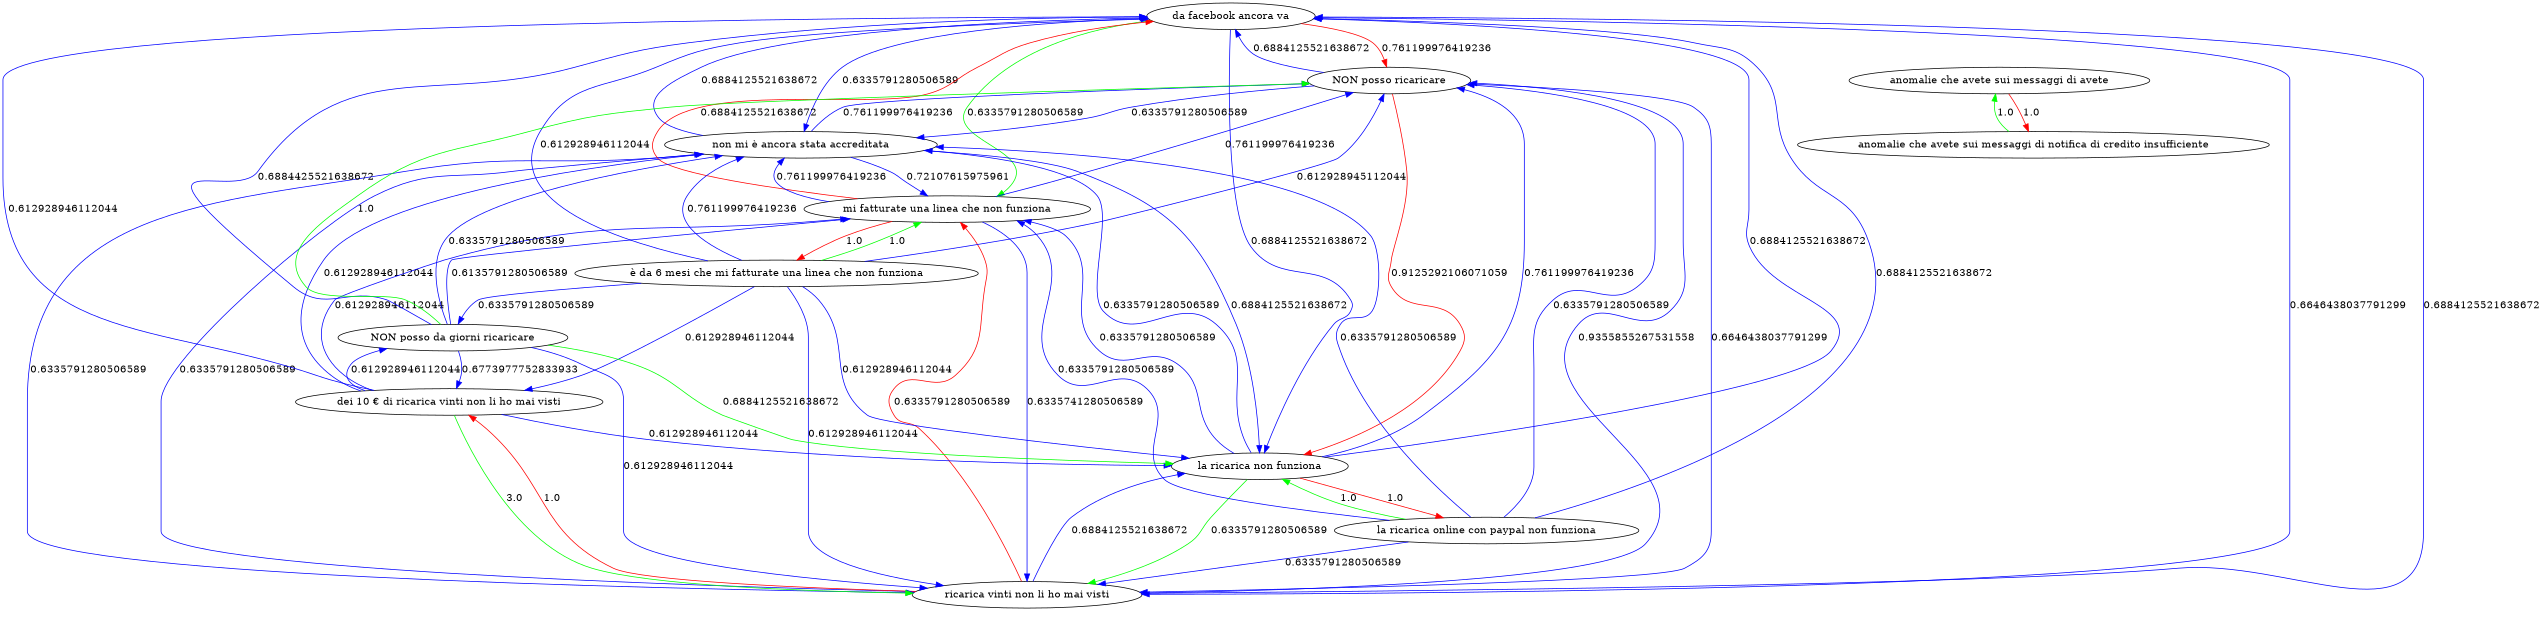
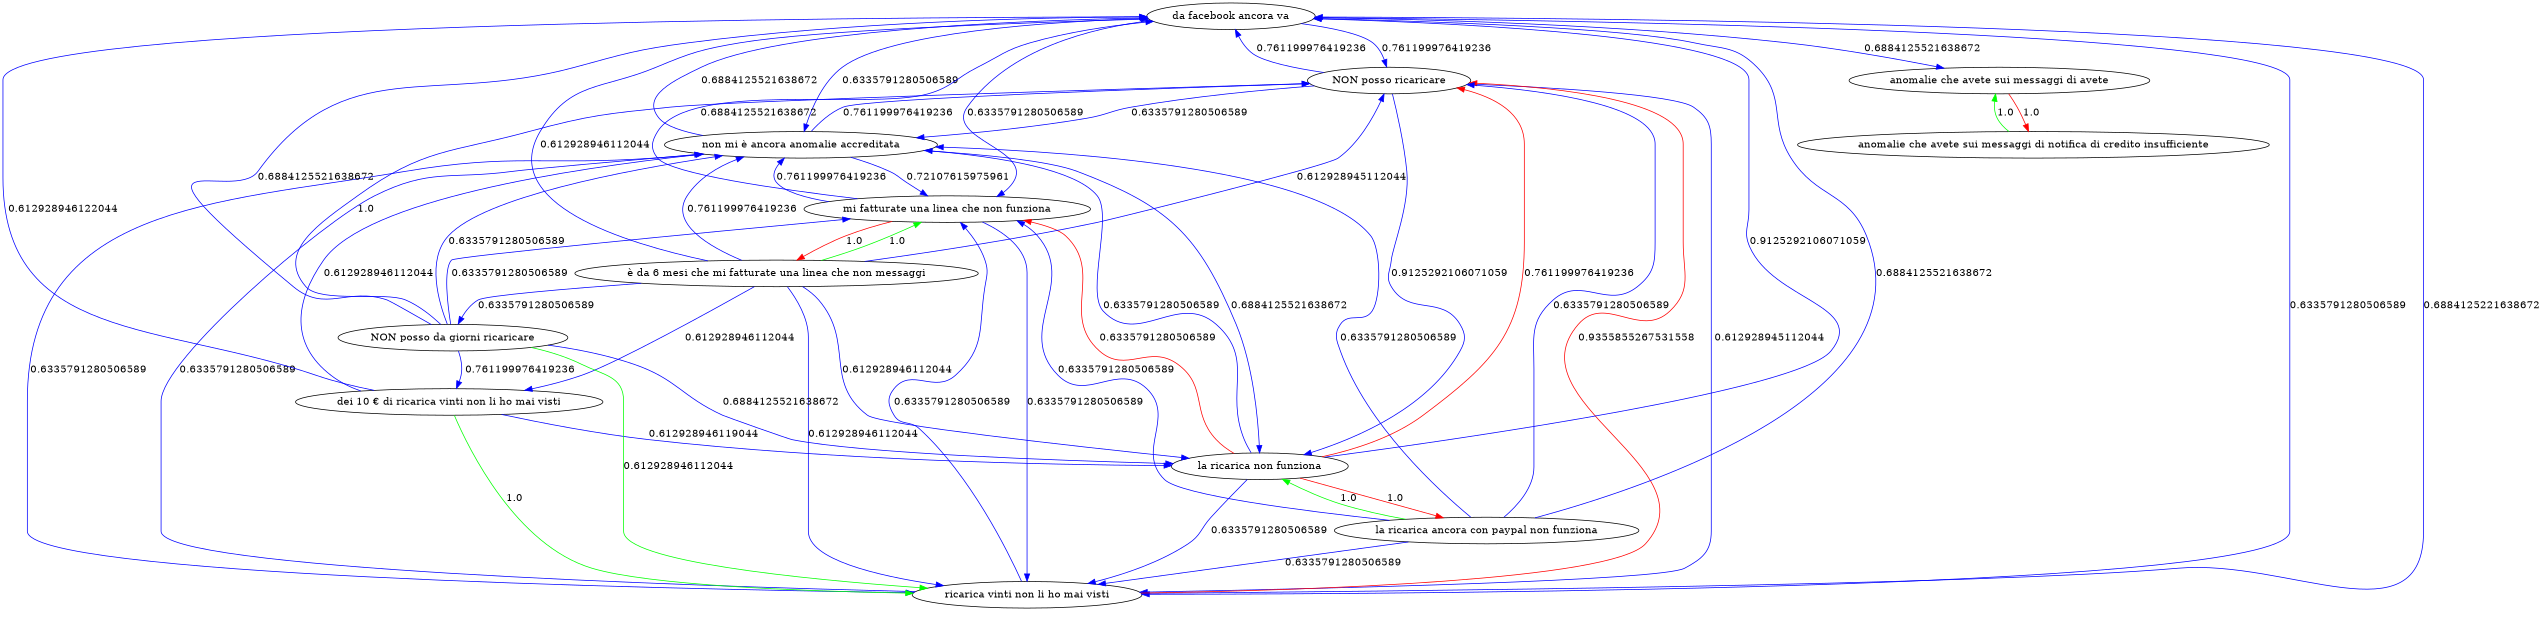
edge "da facebook ancora va" -> "NON posso ricaricare": color red -> blue
edge "NON posso ricaricare" -> "da facebook ancora va": label "0.6884125521638672" -> "0.761199976419236"
edge "da facebook ancora va" -> "mi fatturate una linea che non funziona": color green -> blue
edge "NON posso da giorni ricaricare" -> "NON posso ricaricare": color green -> blue
edge "mi fatturate una linea che non funziona" -> "da facebook ancora va": color red -> blue
node "non mi è ancora stata accreditata": label "non mi è ancora stata accreditata" -> "non mi è ancora anomalie accreditata"
edge "mi fatturate una linea che non funziona" -> "NON posso ricaricare": removed, label "0.761199976419236"
edge "NON posso da giorni ricaricare" -> "da facebook ancora va": label "0.6884425521638672" -> "0.6884125521638672"
edge "dei 10 € di ricarica vinti non li ho mai visti" -> "da facebook ancora va": label "0.612928946112044" -> "0.612928946122044"
edge "dei 10 € di ricarica vinti non li ho mai visti" -> "mi fatturate una linea che non funziona": removed, label "0.612928946112044"
edge "la ricarica non funziona" -> "da facebook ancora va": label "0.6884125521638672" -> "0.9125292106071059"
edge "da facebook ancora va" -> "la ricarica non funziona": now "da facebook ancora va" -> "anomalie che avete sui messaggi di avete"
edge "NON posso da giorni ricaricare" -> "mi fatturate una linea che non funziona": label "0.6135791280506589" -> "0.6335791280506589"
node "è da 6 mesi che mi fatturate una linea che non funziona": label "è da 6 mesi che mi fatturate una linea che non funziona" -> "è da 6 mesi che mi fatturate una linea che non messaggi"
edge "da facebook ancora va" -> "ricarica vinti non li ho mai visti": label "0.6646438037791299" -> "0.6335791280506589"
edge "ricarica vinti non li ho mai visti" -> "da facebook ancora va": label "0.6884125521638672" -> "0.6884125221638672"
edge "NON posso ricaricare" -> "la ricarica non funziona": color red -> blue
edge "la ricarica non funziona" -> "NON posso ricaricare": color blue -> red
edge "NON posso ricaricare" -> "ricarica vinti non li ho mai visti": label "0.6646438037791299" -> "0.612928945112044"
edge "la ricarica non funziona" -> "mi fatturate una linea che non funziona": color blue -> red
edge "dei 10 € di ricarica vinti non li ho mai visti" -> "NON posso da giorni ricaricare": removed, label "0.612928946112044"
edge "NON posso da giorni ricaricare" -> "dei 10 € di ricarica vinti non li ho mai visti": label "0.6773977752833933" -> "0.761199976419236"
edge "ricarica vinti non li ho mai visti" -> "mi fatturate una linea che non funziona": color red -> blue
edge "mi fatturate una linea che non funziona" -> "ricarica vinti non li ho mai visti": label "0.6335741280506589" -> "0.6335791280506589"
edge "dei 10 € di ricarica vinti non li ho mai visti" -> "la ricarica non funziona": label "0.612928946112044" -> "0.612928946119044"
edge "ricarica vinti non li ho mai visti" -> "NON posso ricaricare": color blue -> red
edge "NON posso da giorni ricaricare" -> "la ricarica non funziona": color green -> blue
edge "dei 10 € di ricarica vinti non li ho mai visti" -> "ricarica vinti non li ho mai visti": label "3.0" -> "1.0"
edge "ricarica vinti non li ho mai visti" -> "la ricarica non funziona": removed, label "0.6884125521638672"
node "la ricarica online con paypal non funziona": label "la ricarica online con paypal non funziona" -> "la ricarica ancora con paypal non funziona"
edge "la ricarica non funziona" -> "ricarica vinti non li ho mai visti": color green -> blue
edge "NON posso da giorni ricaricare" -> "ricarica vinti non li ho mai visti": color blue -> green
edge "ricarica vinti non li ho mai visti" -> "dei 10 € di ricarica vinti non li ho mai visti": removed, label "1.0"
